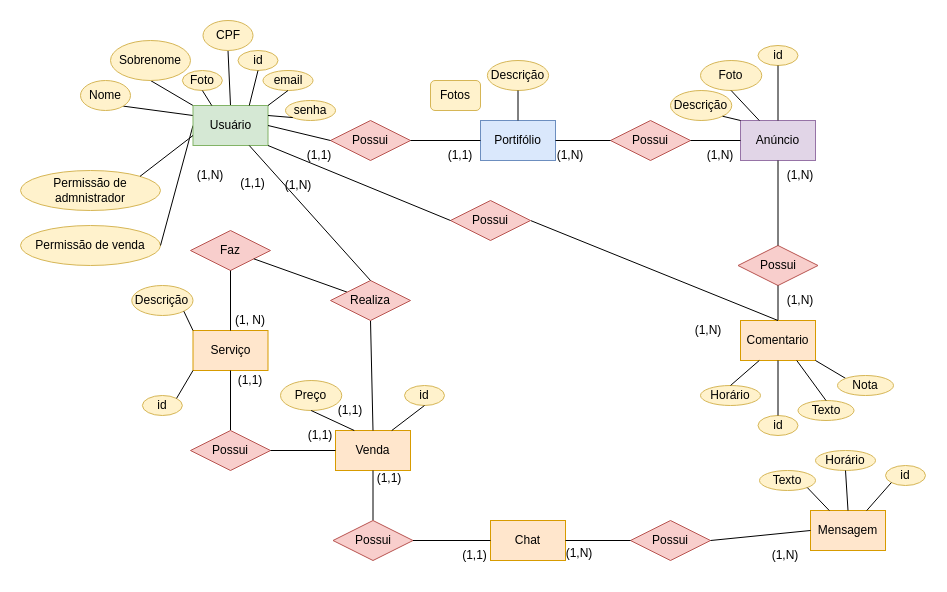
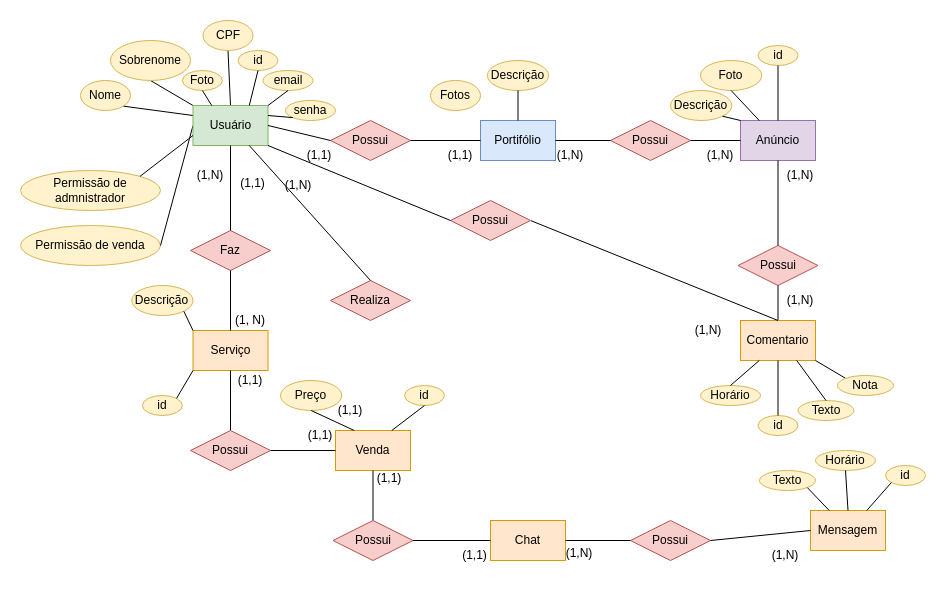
node "Fotos": shape rounded rectangle -> ellipse
edge "Faz" -- "Realiza": now "Faz" -- "Usuário"
edge "Realiza" -- "Venda": removed
